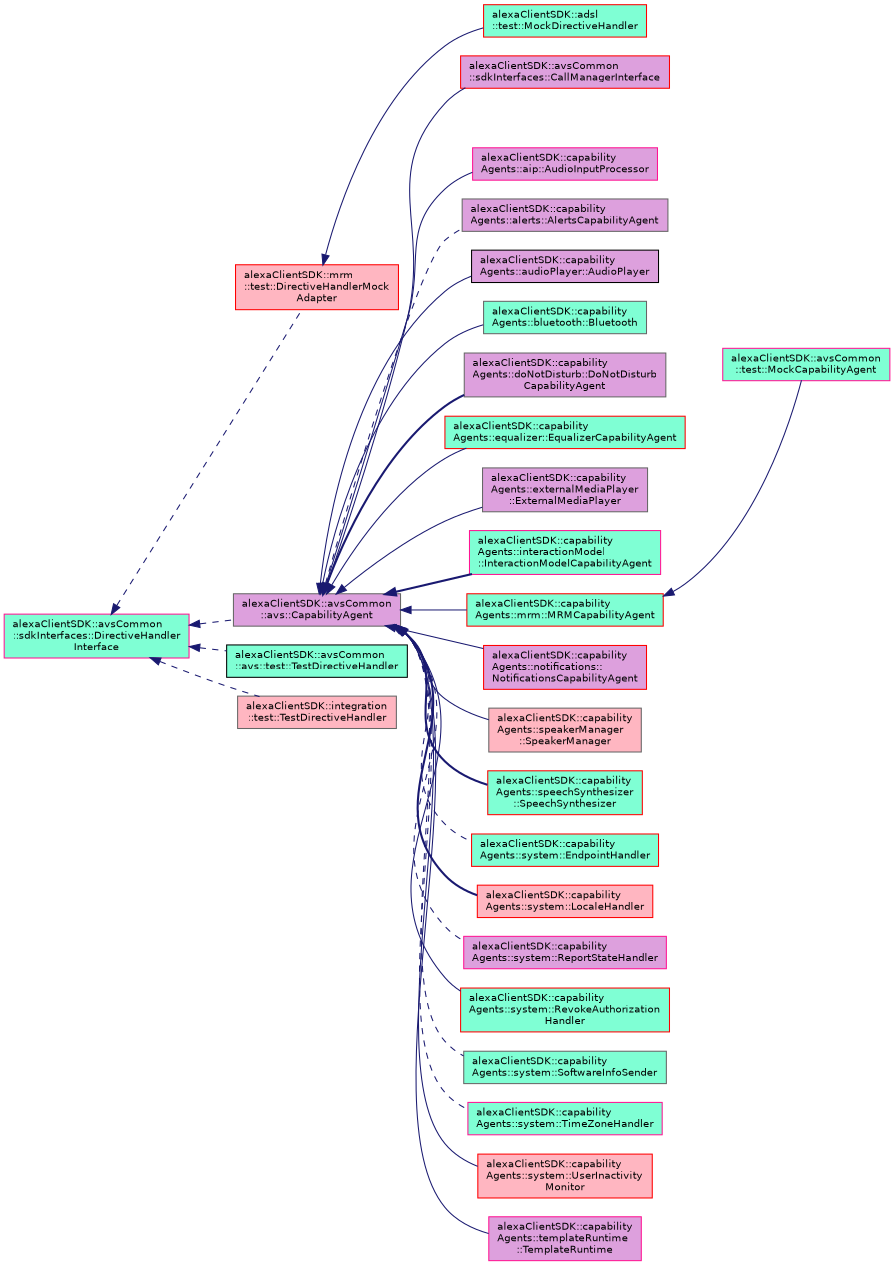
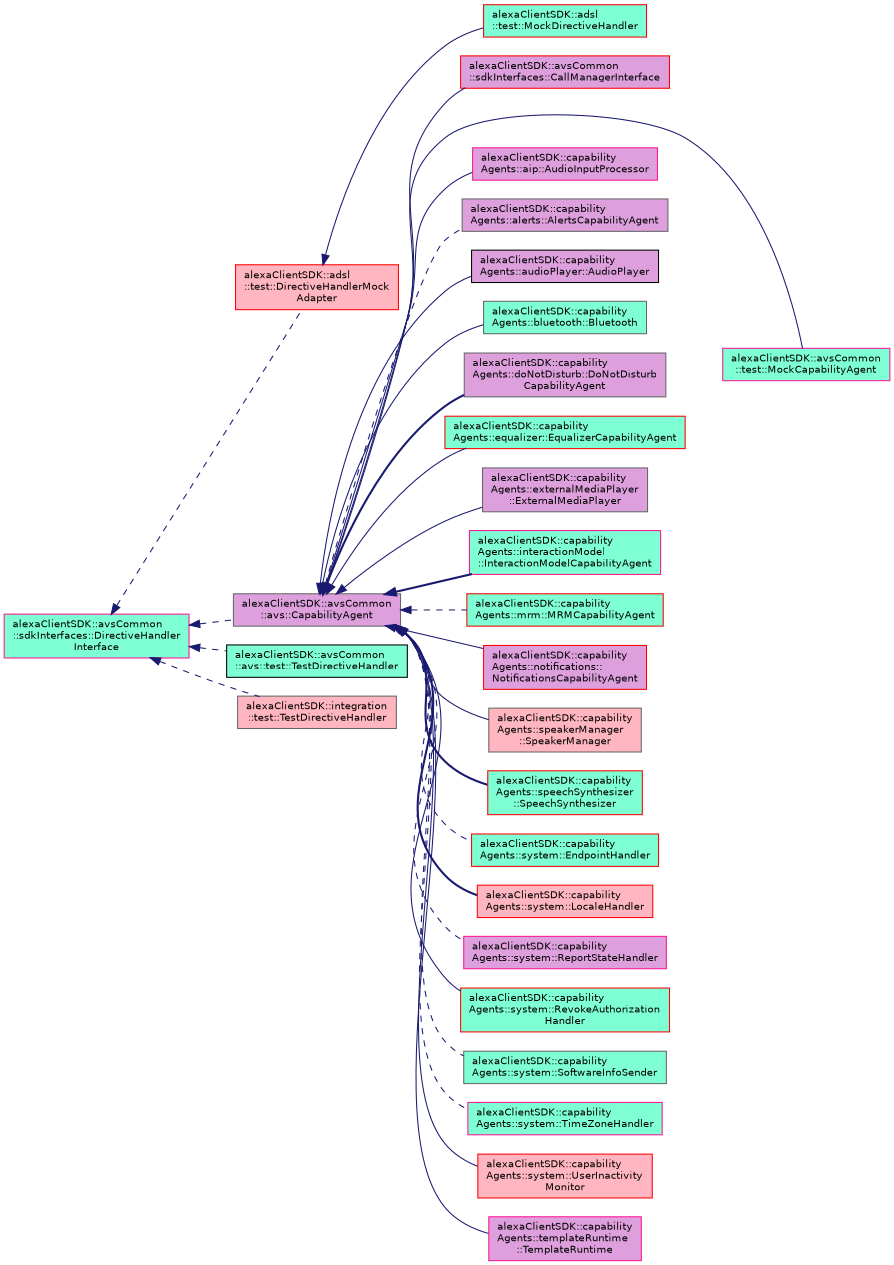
node "alexaClientSDK::mrm ::test::DirectiveHandlerMock Adapter": label "alexaClientSDK::mrm ::test::DirectiveHandlerMock Adapter" -> "alexaClientSDK::adsl ::test::DirectiveHandlerMock Adapter"
edge "alexaClientSDK::avsCommon ::test::MockCapabilityAgent" -> "alexaClientSDK::capability Agents::mrm::MRMCapabilityAgent": now "alexaClientSDK::avsCommon ::test::MockCapabilityAgent" -> "alexaClientSDK::avsCommon ::avs::CapabilityAgent"
edge "alexaClientSDK::capability Agents::mrm::MRMCapabilityAgent" -> "alexaClientSDK::avsCommon ::avs::CapabilityAgent": style solid -> dashed
